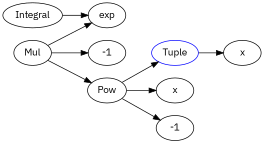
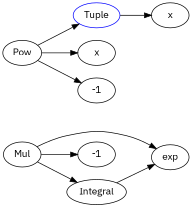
edge "Mul" -> "Pow": now "Mul" -> "Integral"
